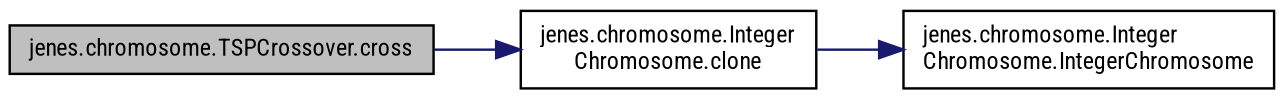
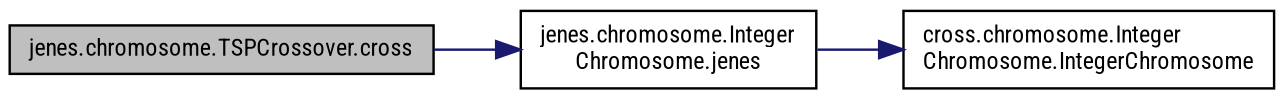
node "jenes.chromosome.Integer Chromosome.clone": label "jenes.chromosome.Integer Chromosome.clone" -> "jenes.chromosome.Integer Chromosome.jenes"
node "jenes.chromosome.Integer Chromosome.IntegerChromosome": label "jenes.chromosome.Integer Chromosome.IntegerChromosome" -> "cross.chromosome.Integer Chromosome.IntegerChromosome"
